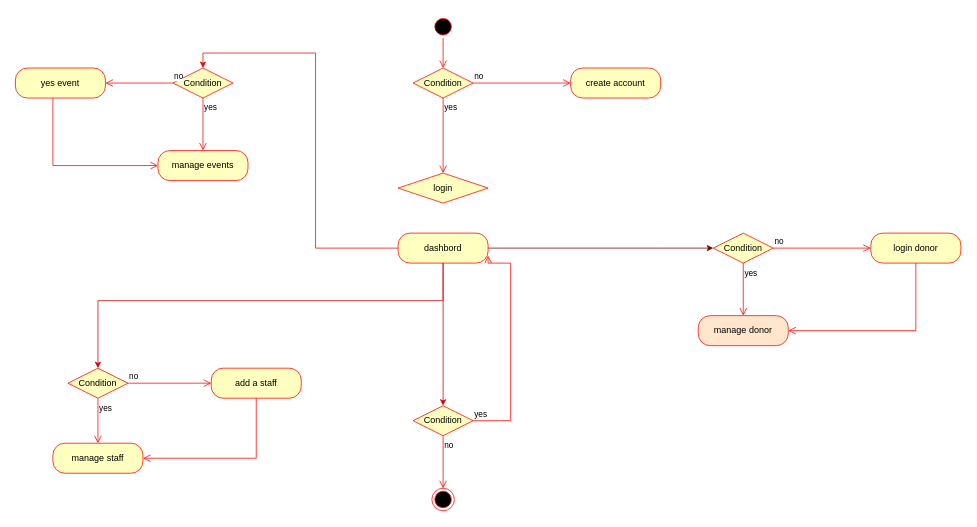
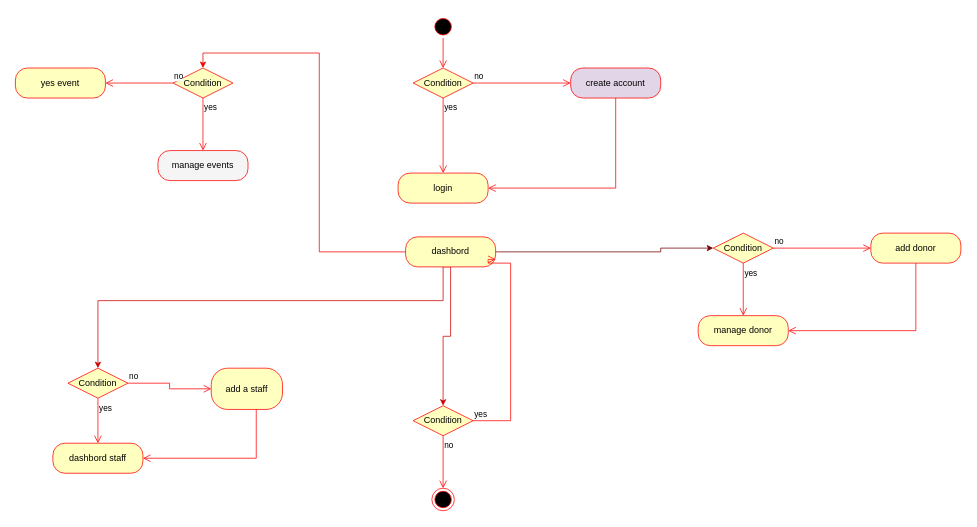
node "create account": fillcolor #ffffc0 -> #e1d5e7
edge "yes event" -> "manage events": removed
node "manage events": fillcolor #ffffc0 -> #f5f5f5
node "login": shape diamond -> rounded rectangle
edge "create account" -> "login": added
node "dashbord": moved (443, 248) -> (450, 252)
node "login donor": label "login donor" -> "add donor"
node "manage donor": fillcolor #ffe6cc -> #ffffc0
node "add a staff": size 90x30 -> 71x41
node "manage staff": label "manage staff" -> "dashbord staff"
